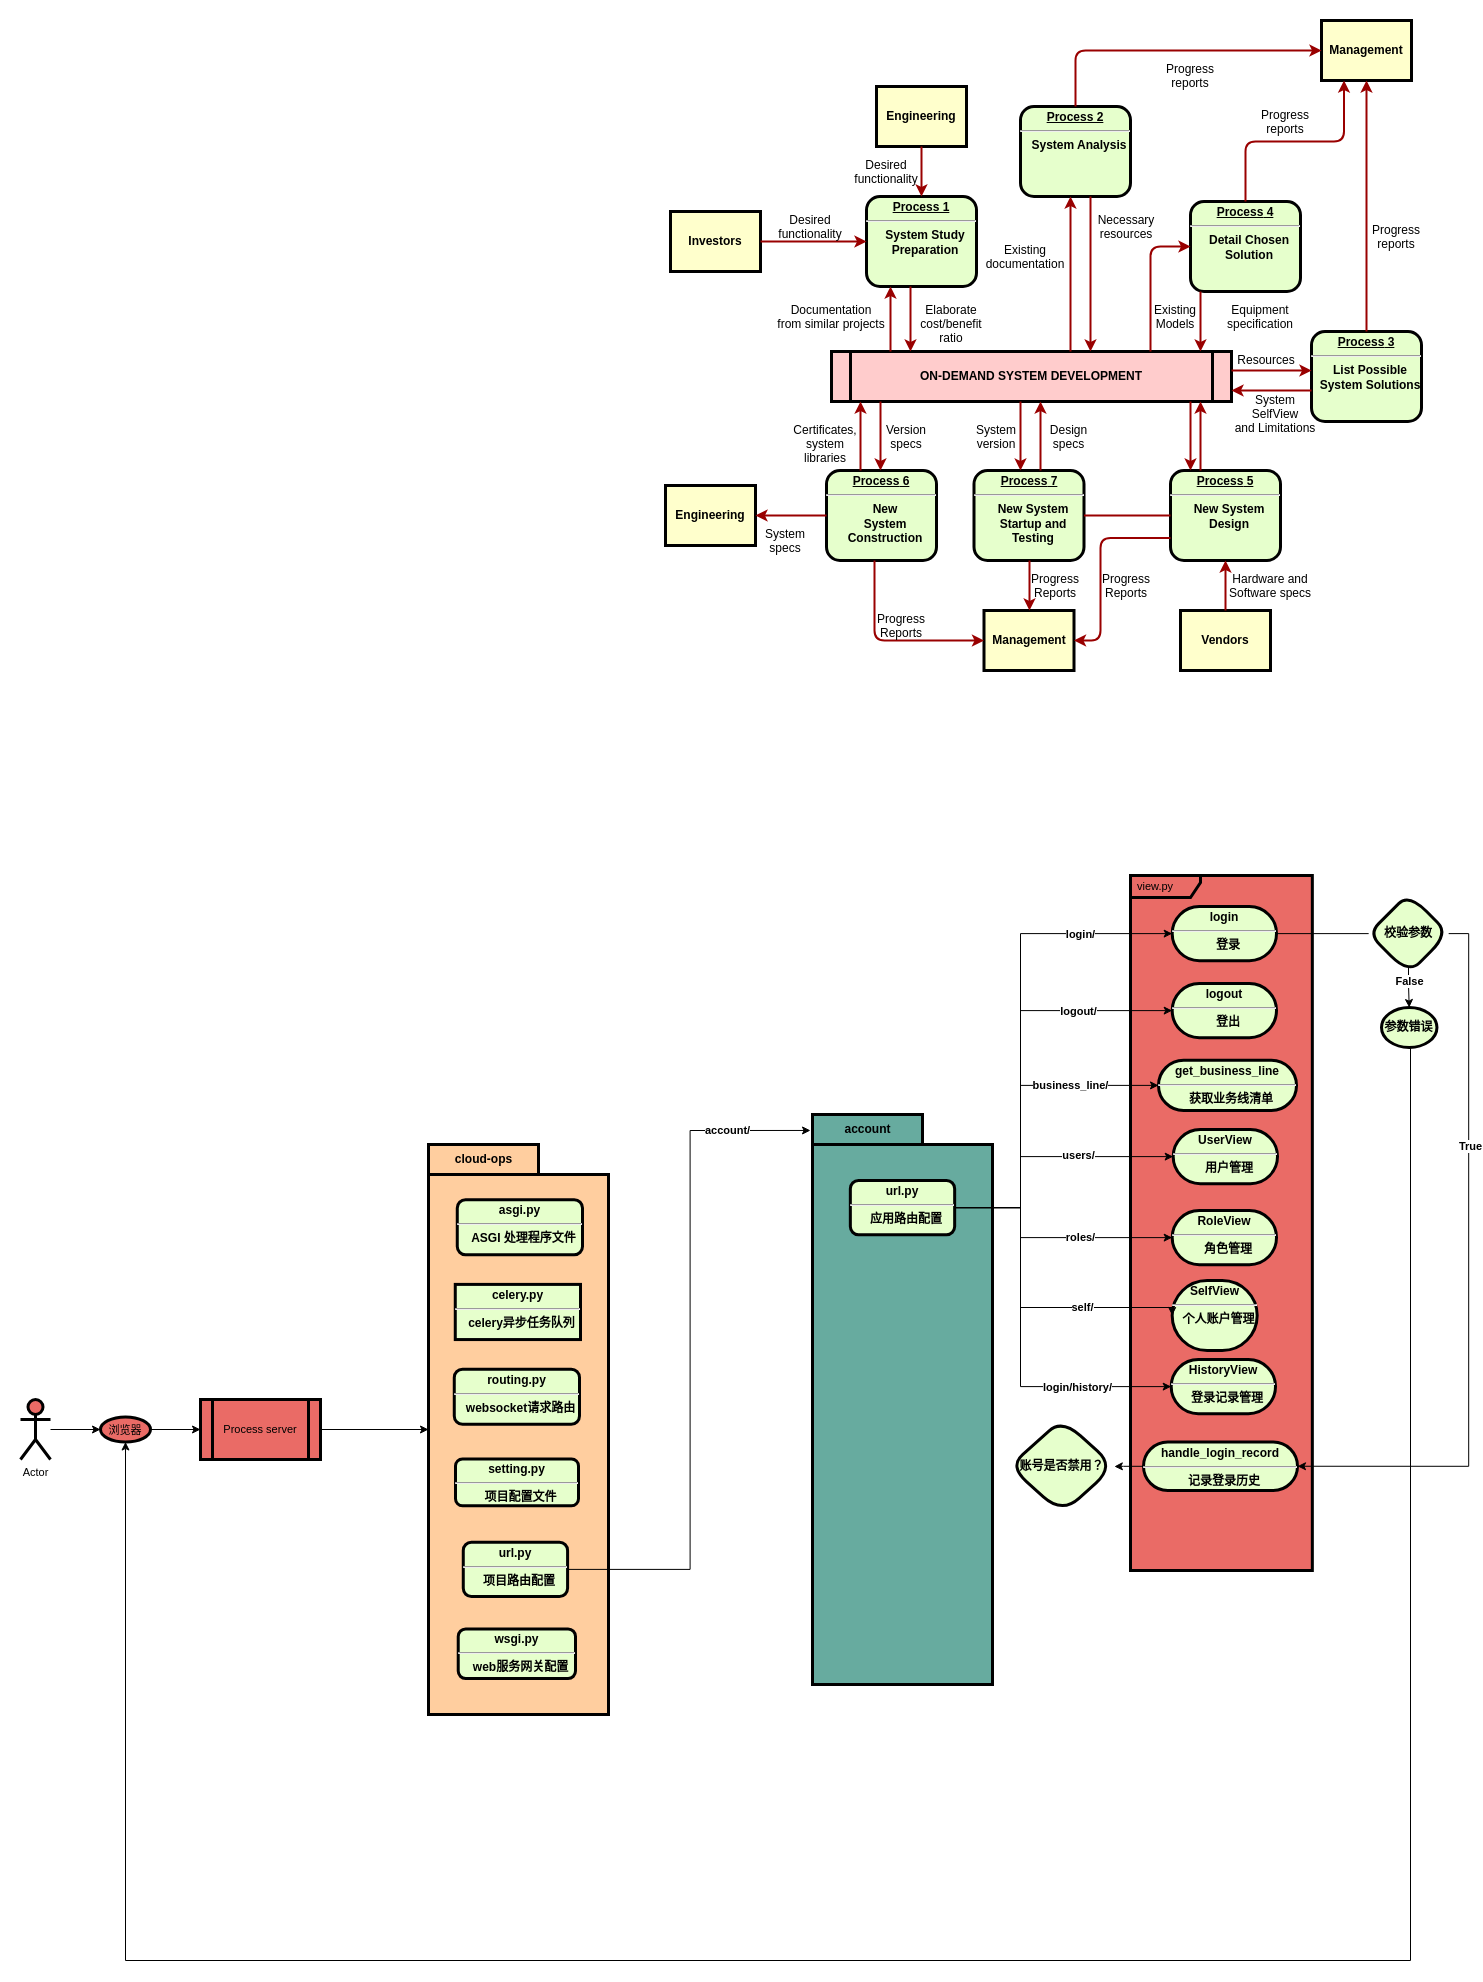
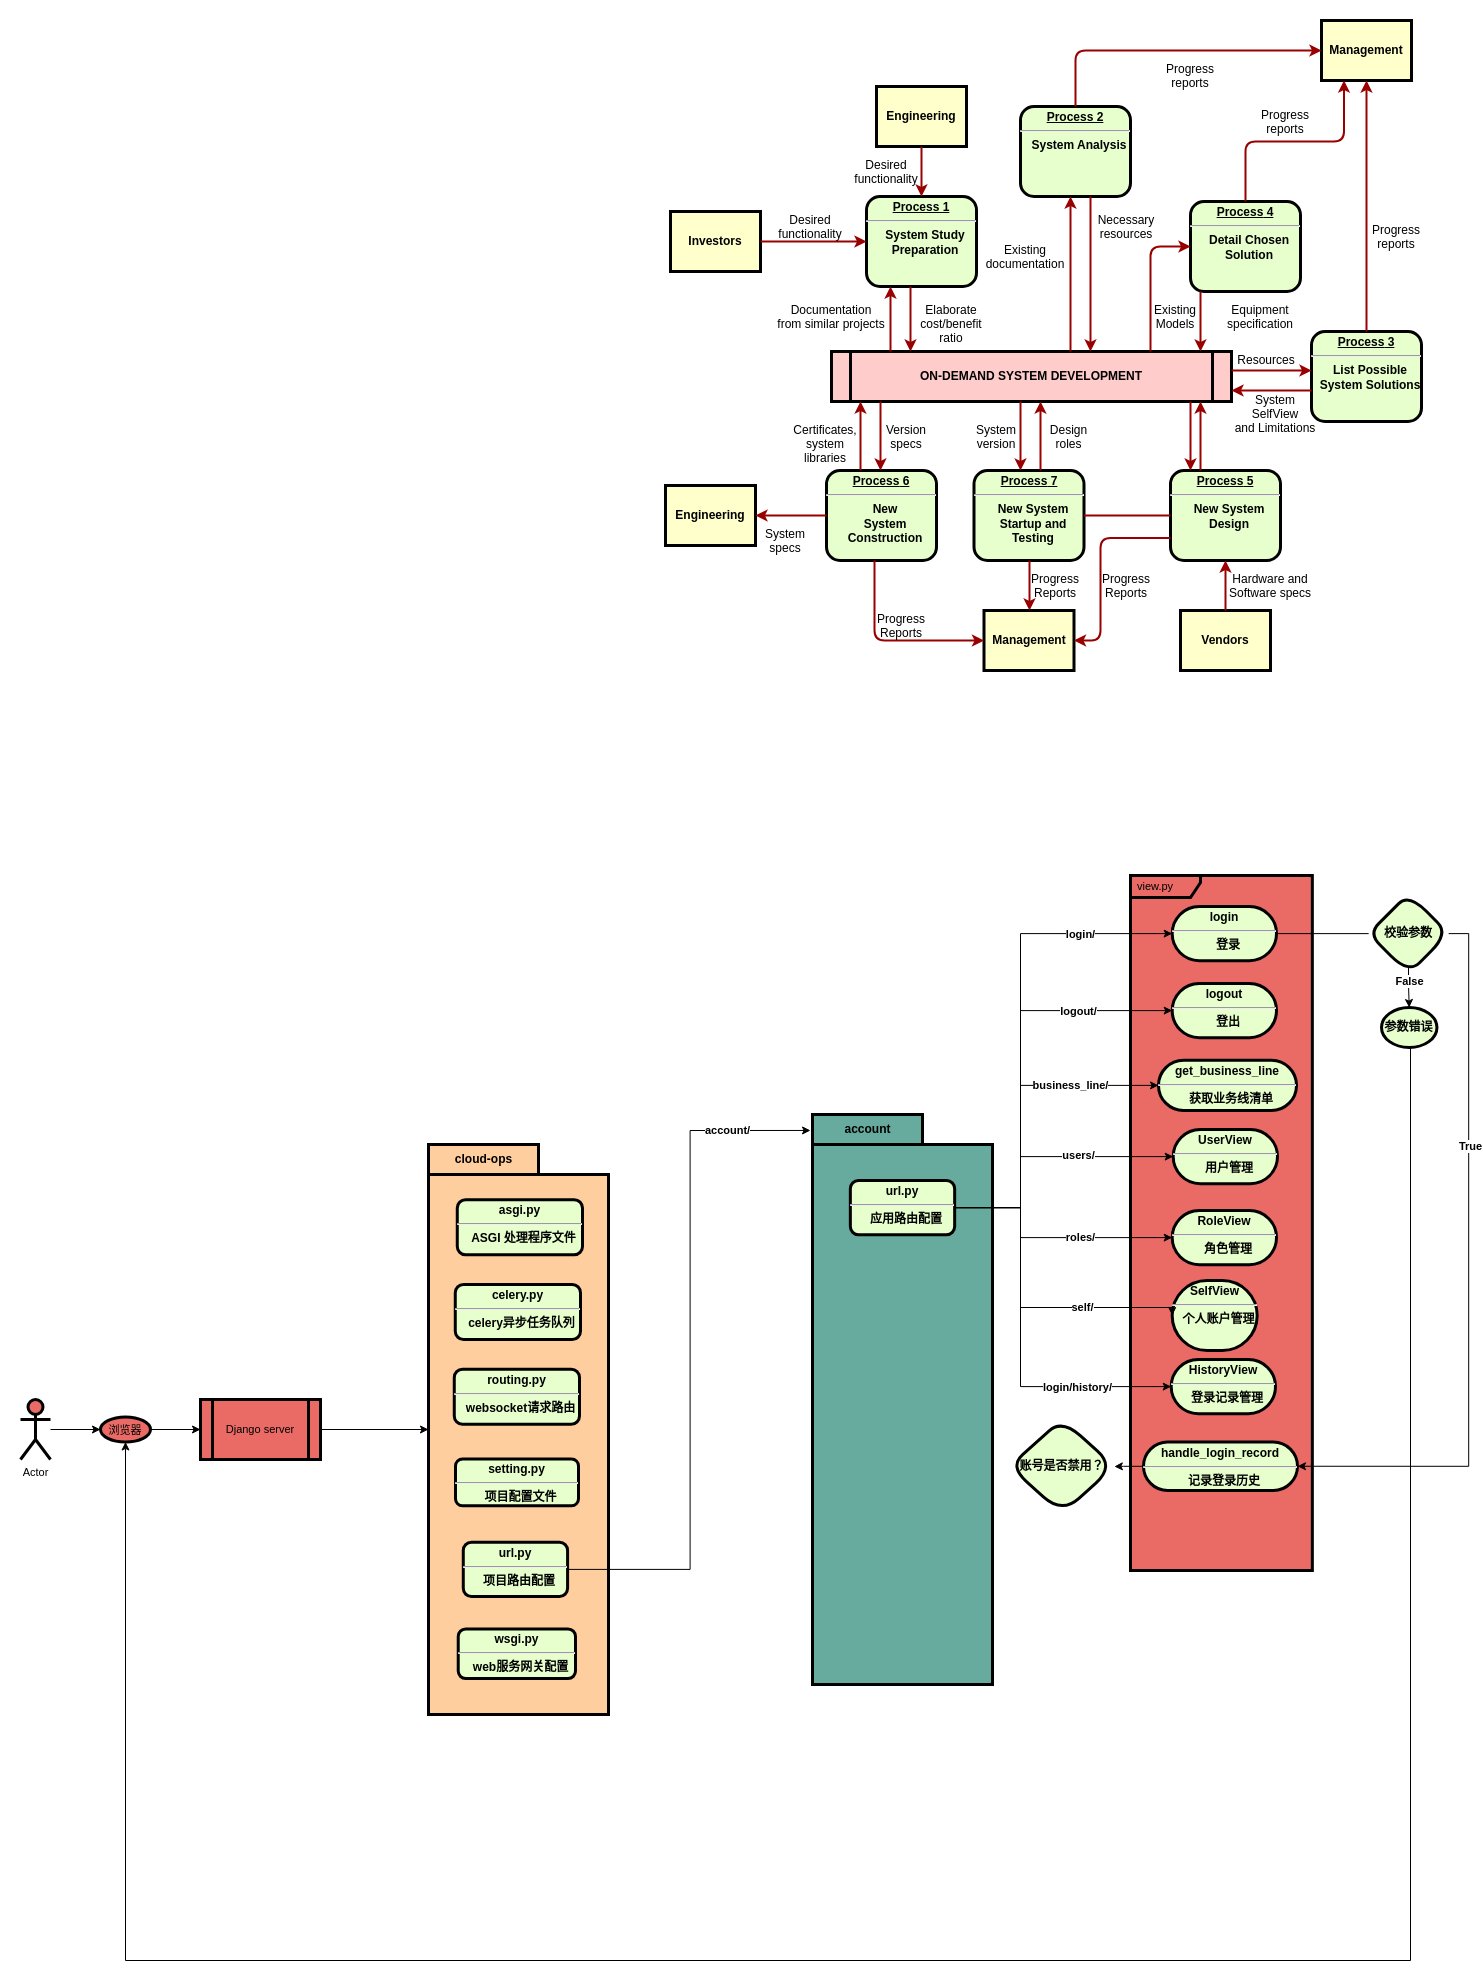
node "Design specs": label "Design specs" -> "Design roles"
node "celery.py celery异步任务队列": shape rectangle -> rounded rectangle
node "Process server": label "Process server" -> "Django server"
